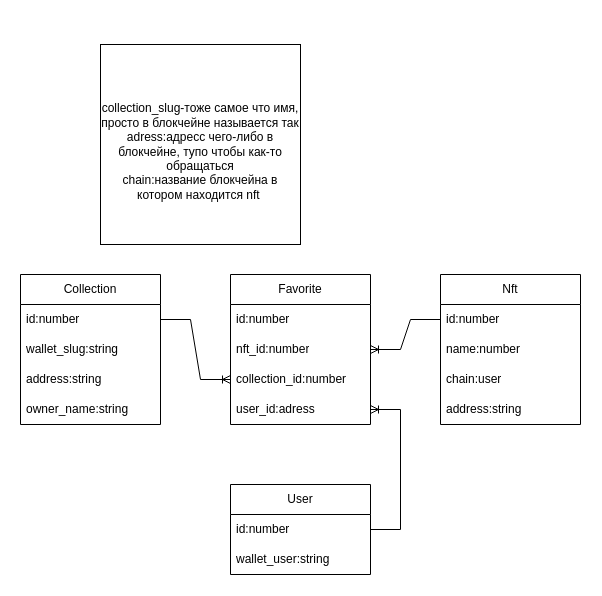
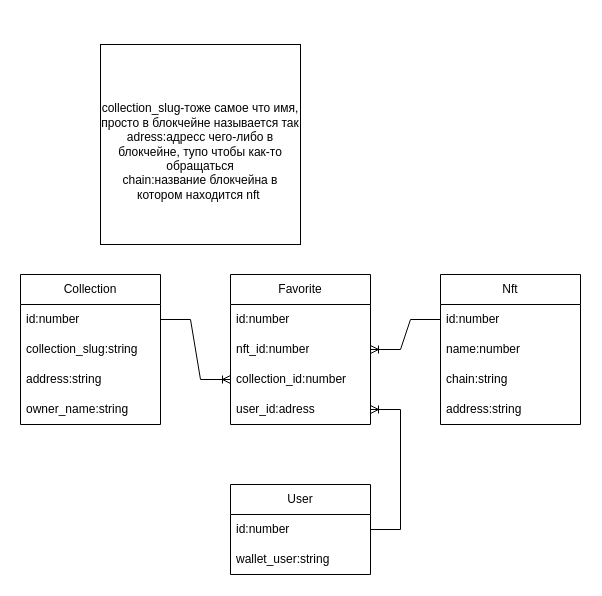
node "wallet_slug:string": label "wallet_slug:string" -> "collection_slug:string"
node "chain:user": label "chain:user" -> "chain:string"
